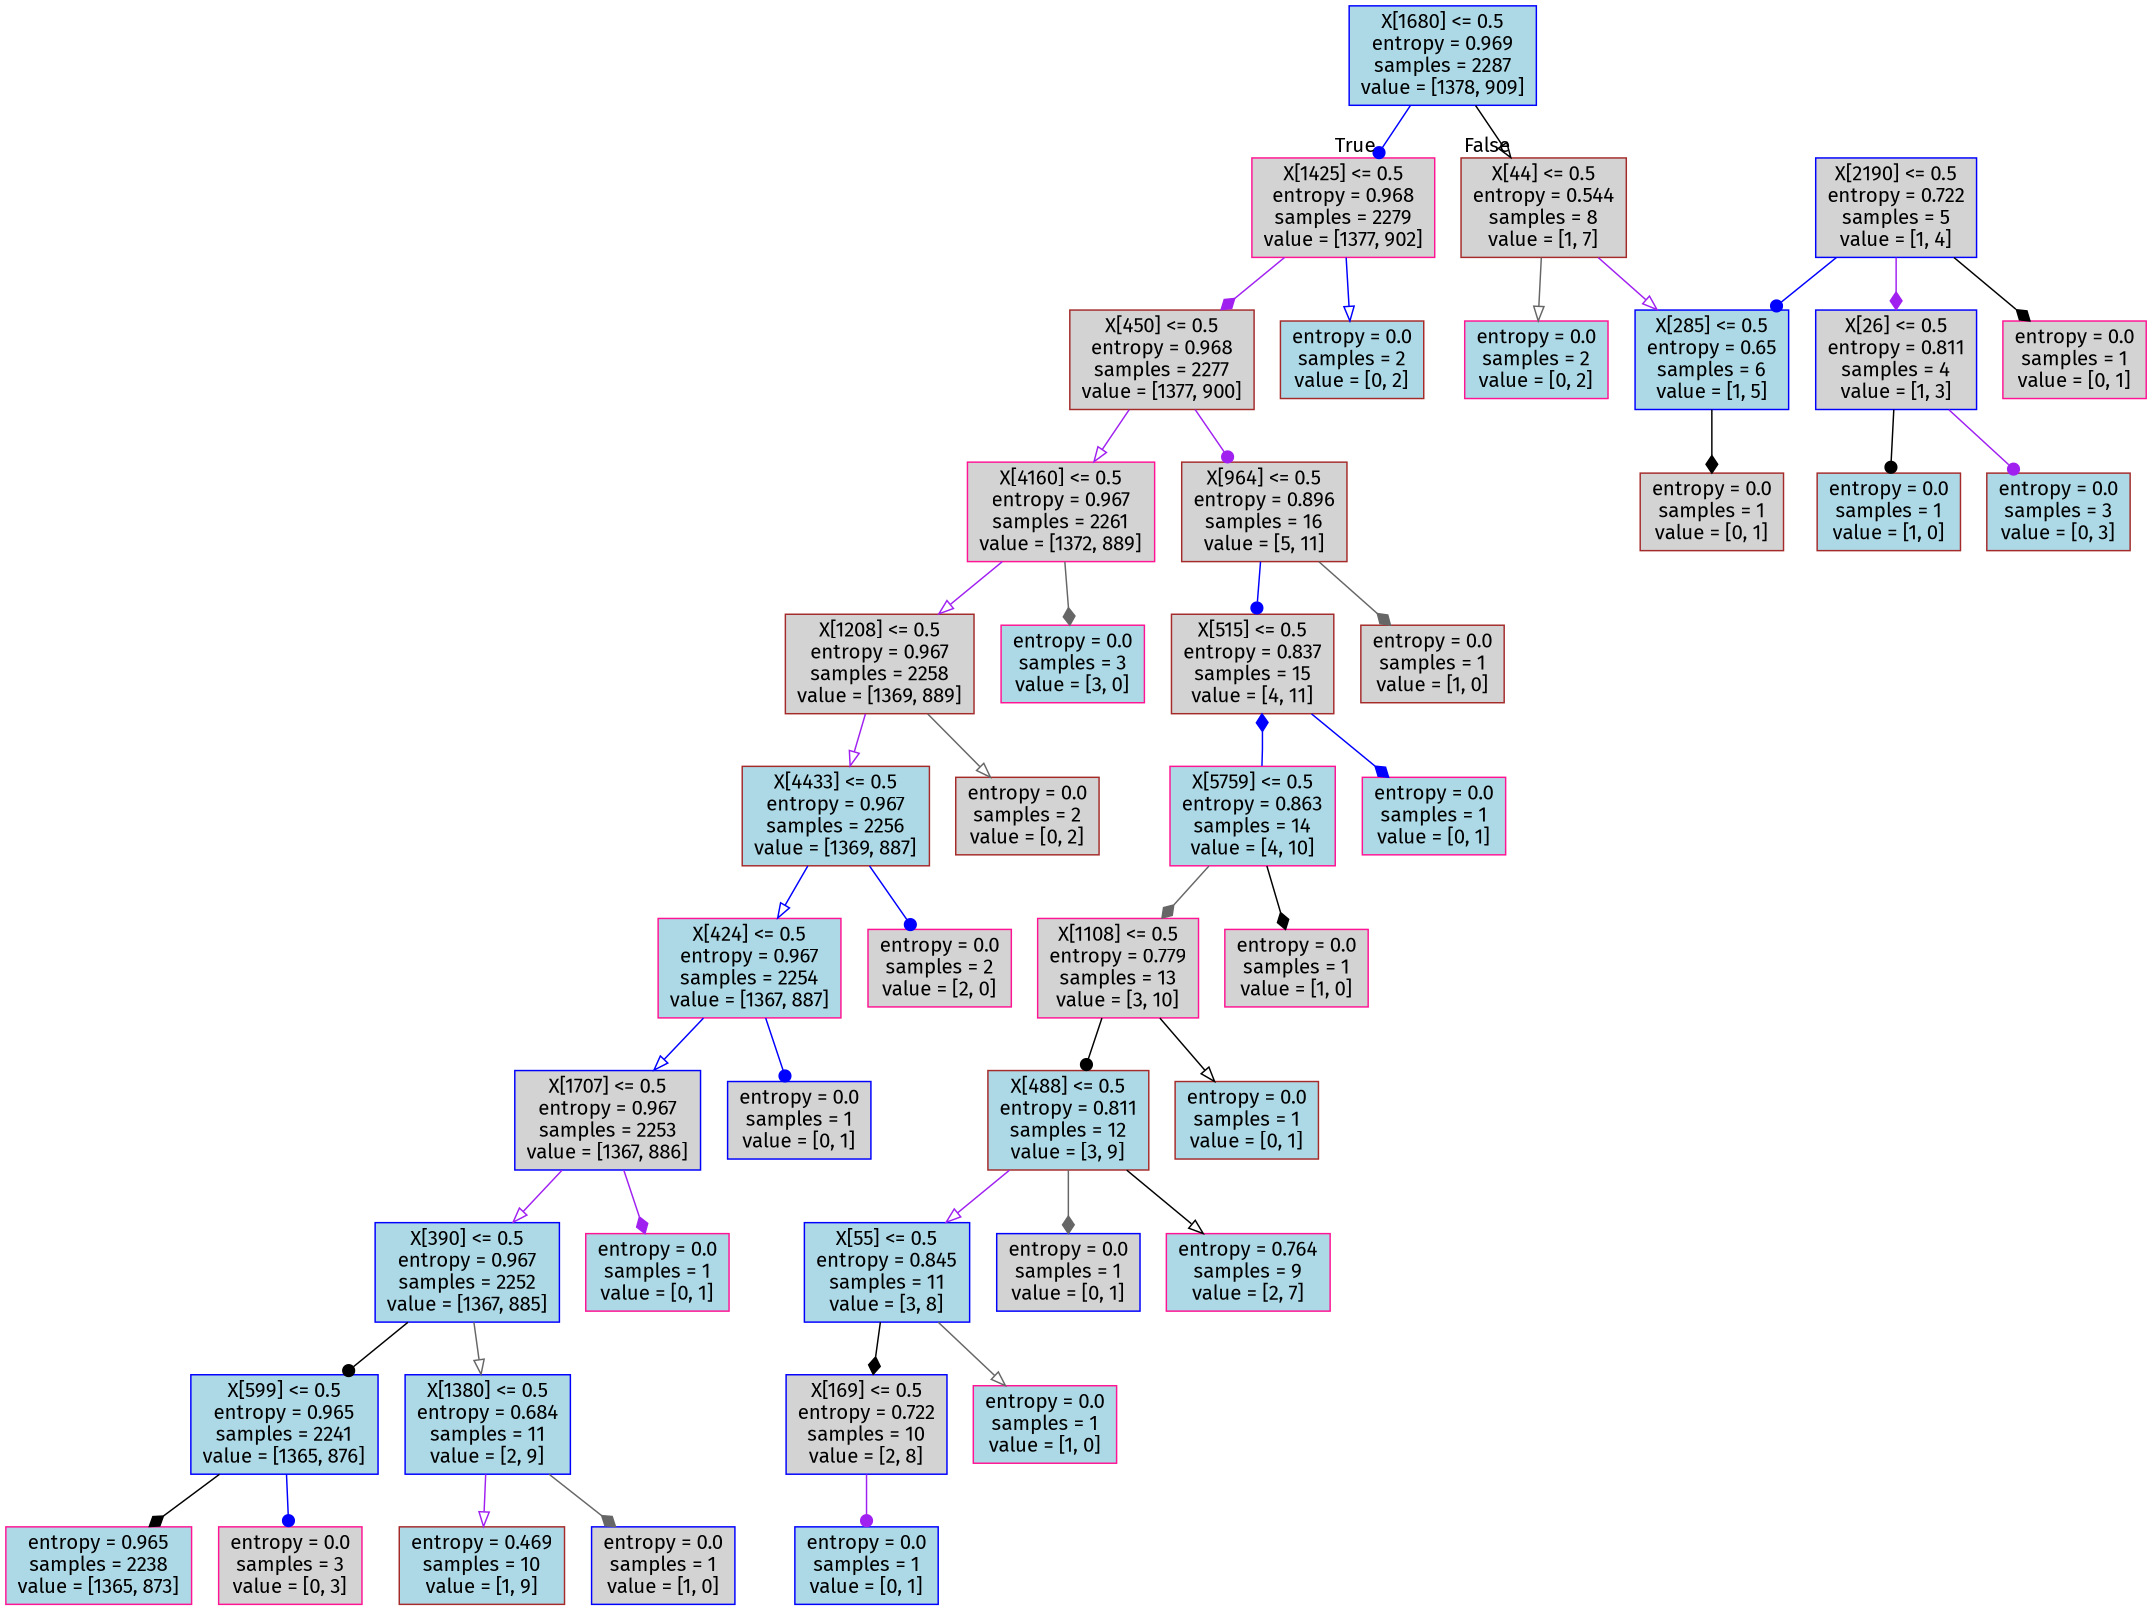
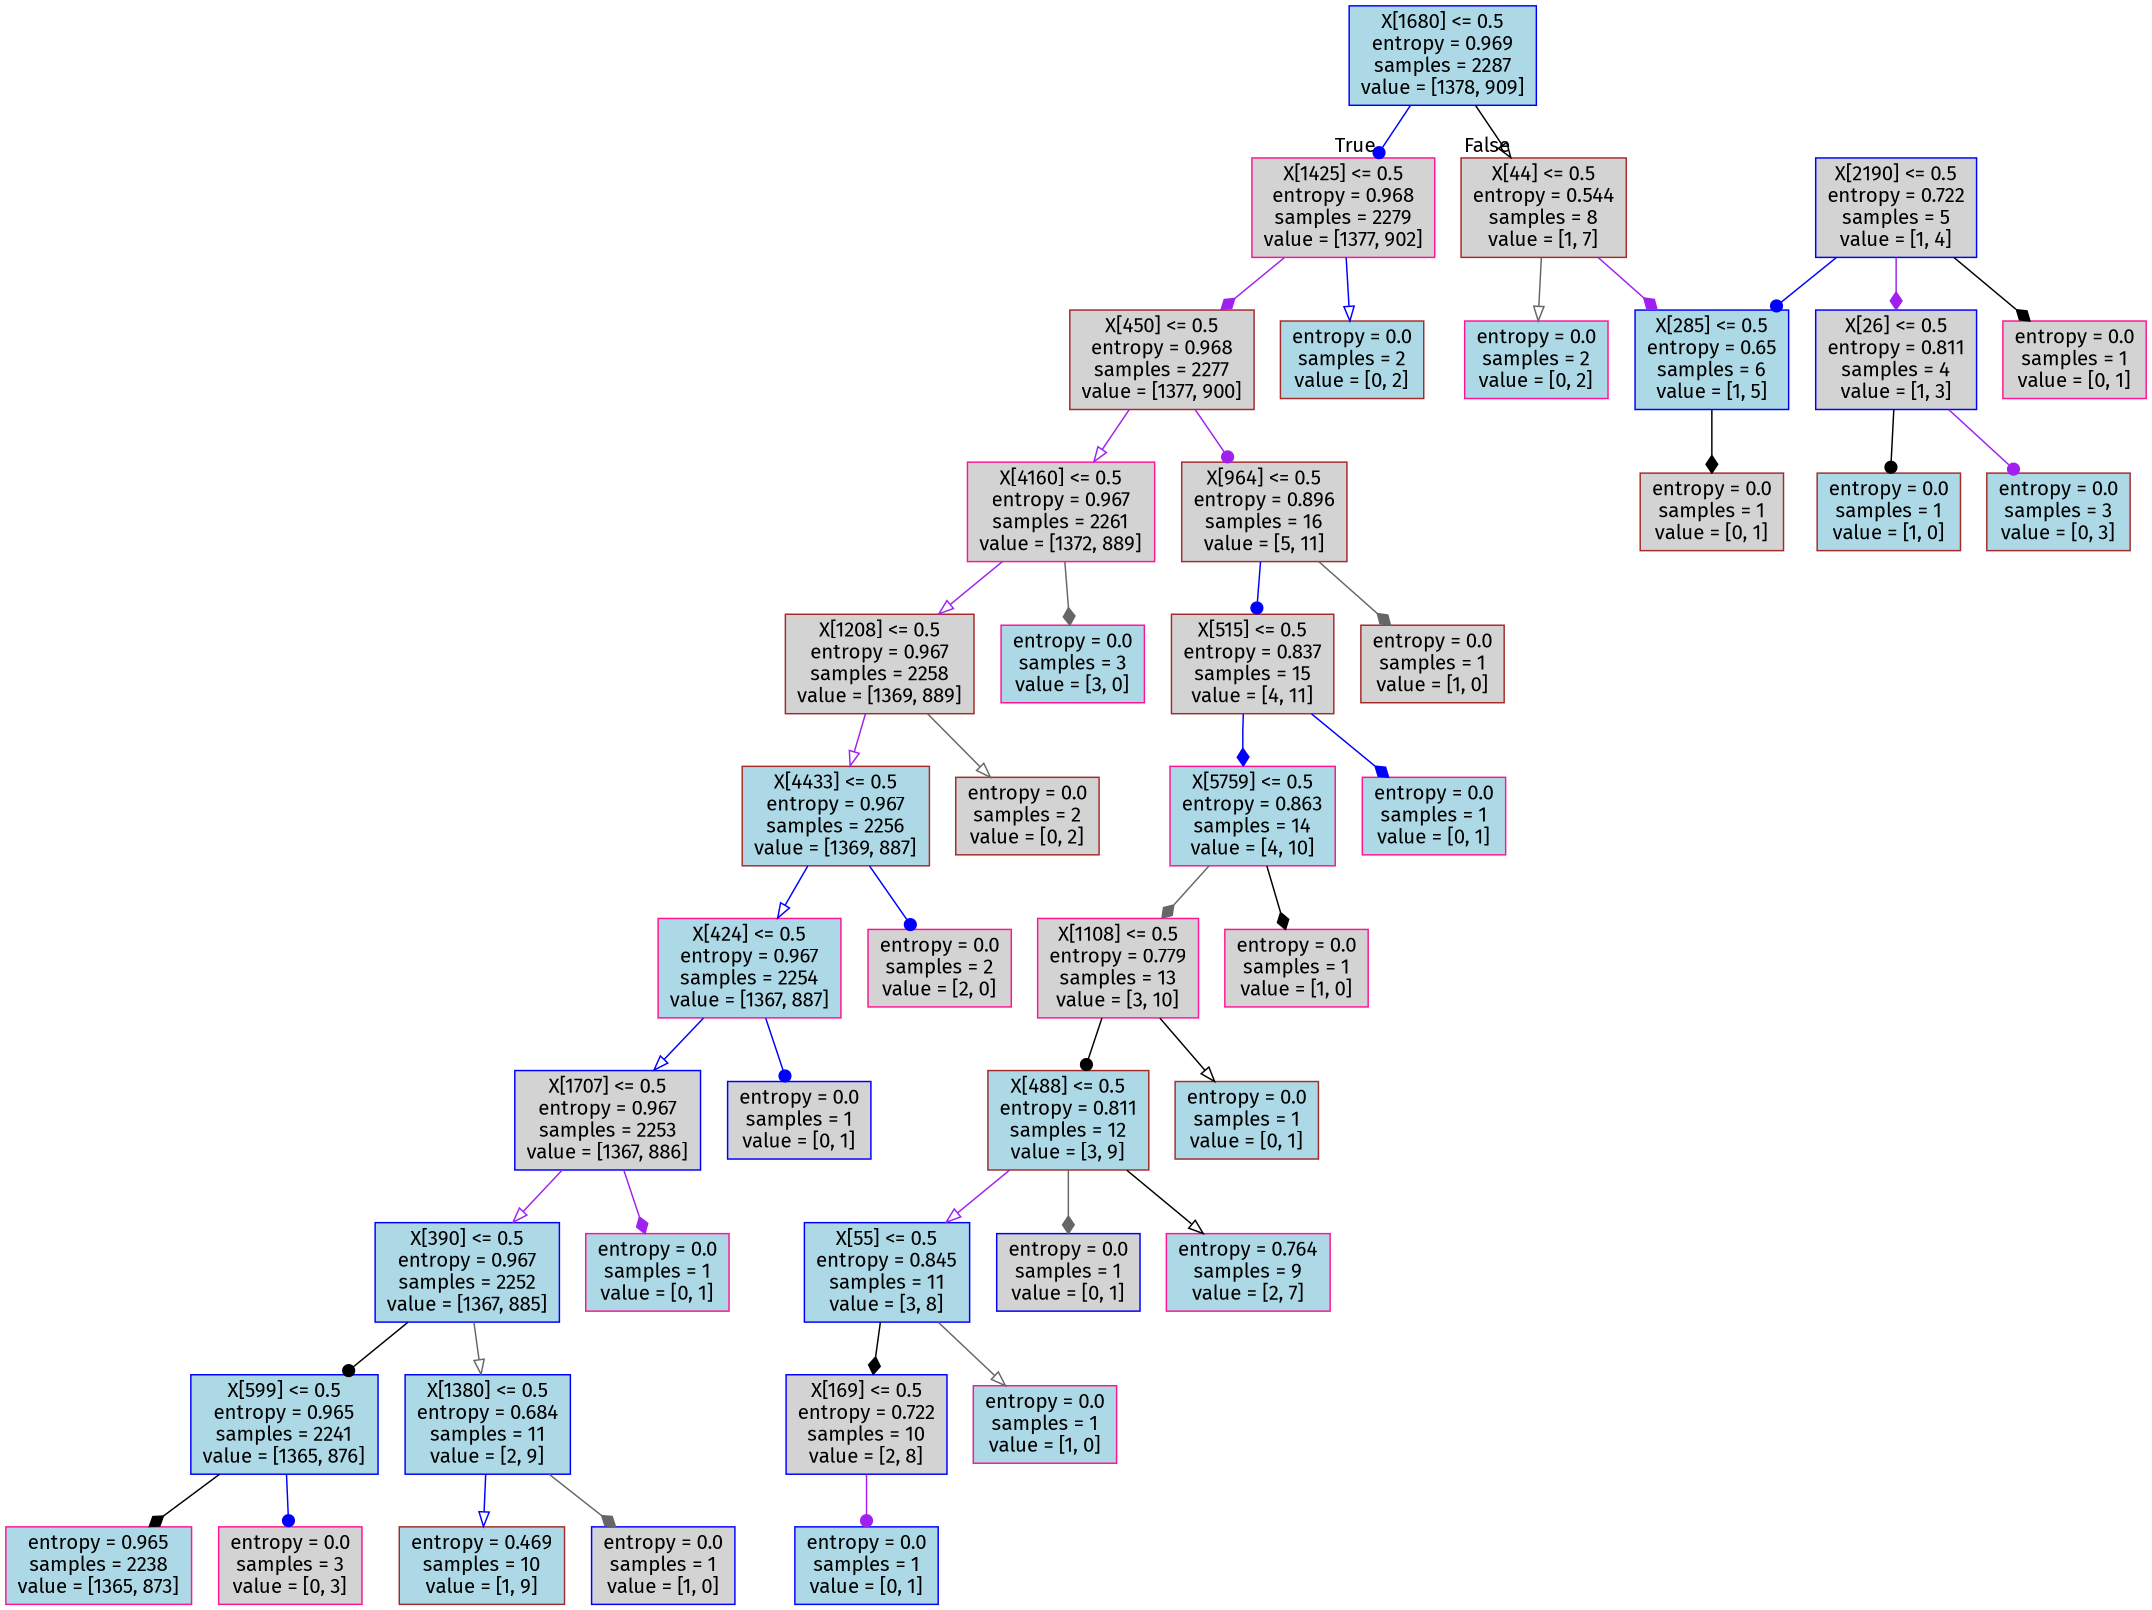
edge "X[44] <= 0.5 entropy = 0.544 samples = 8 value = [1, 7]" -> "X[285] <= 0.5 entropy = 0.65 samples = 6 value = [1, 5]": arrowhead onormal -> diamond
edge "X[5759] <= 0.5 entropy = 0.863 samples = 14 value = [4, 10]" -> "X[515] <= 0.5 entropy = 0.837 samples = 15 value = [4, 11]": reversed
edge "X[1380] <= 0.5 entropy = 0.684 samples = 11 value = [2, 9]" -> "entropy = 0.469 samples = 10 value = [1, 9]": color purple -> blue
